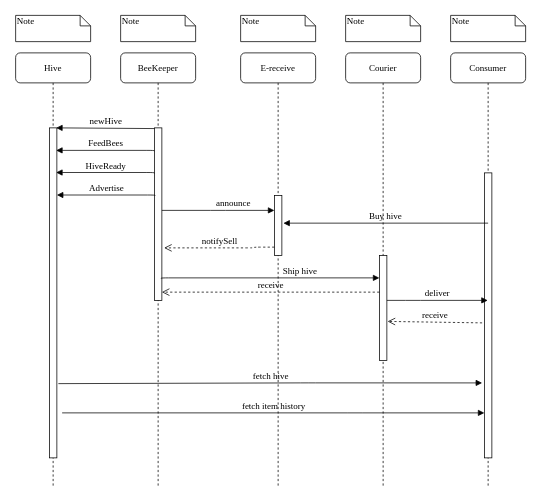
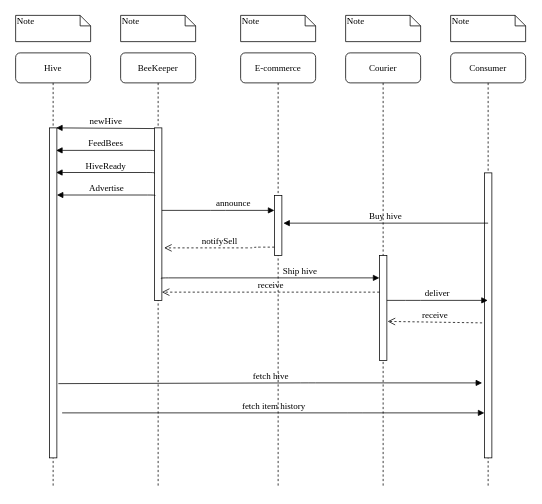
node "E-receive": label "E-receive" -> "E-commerce"
